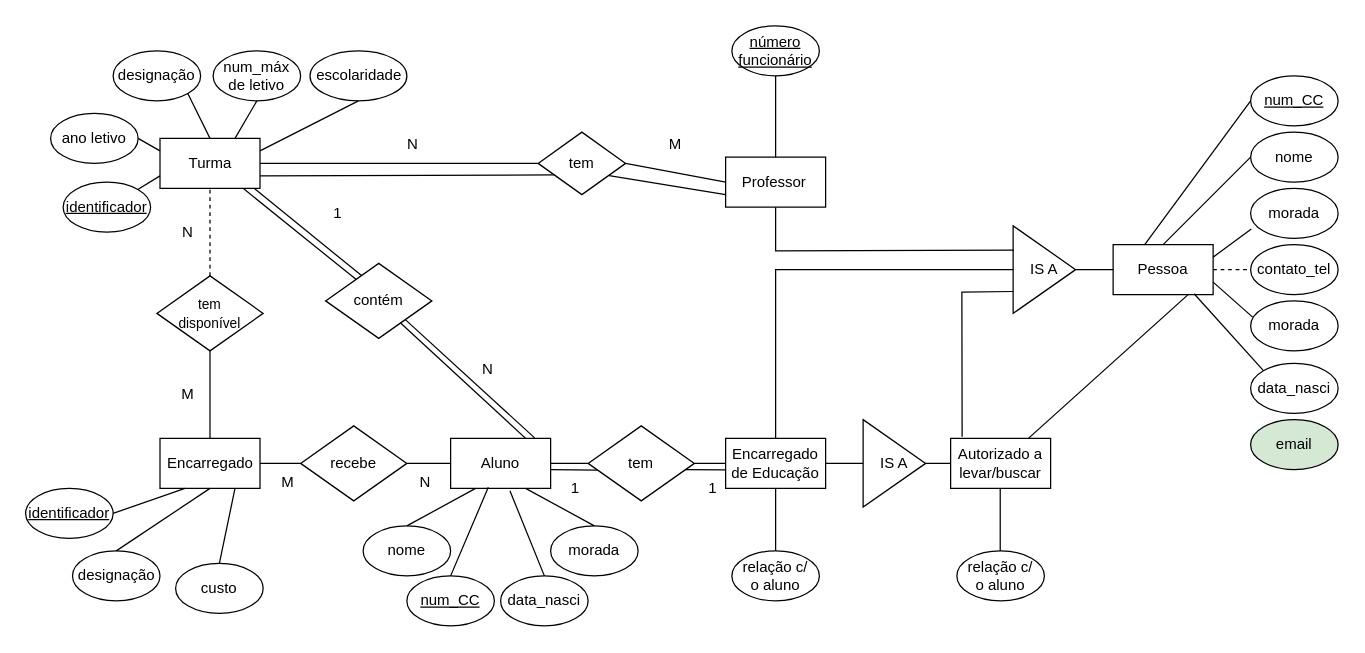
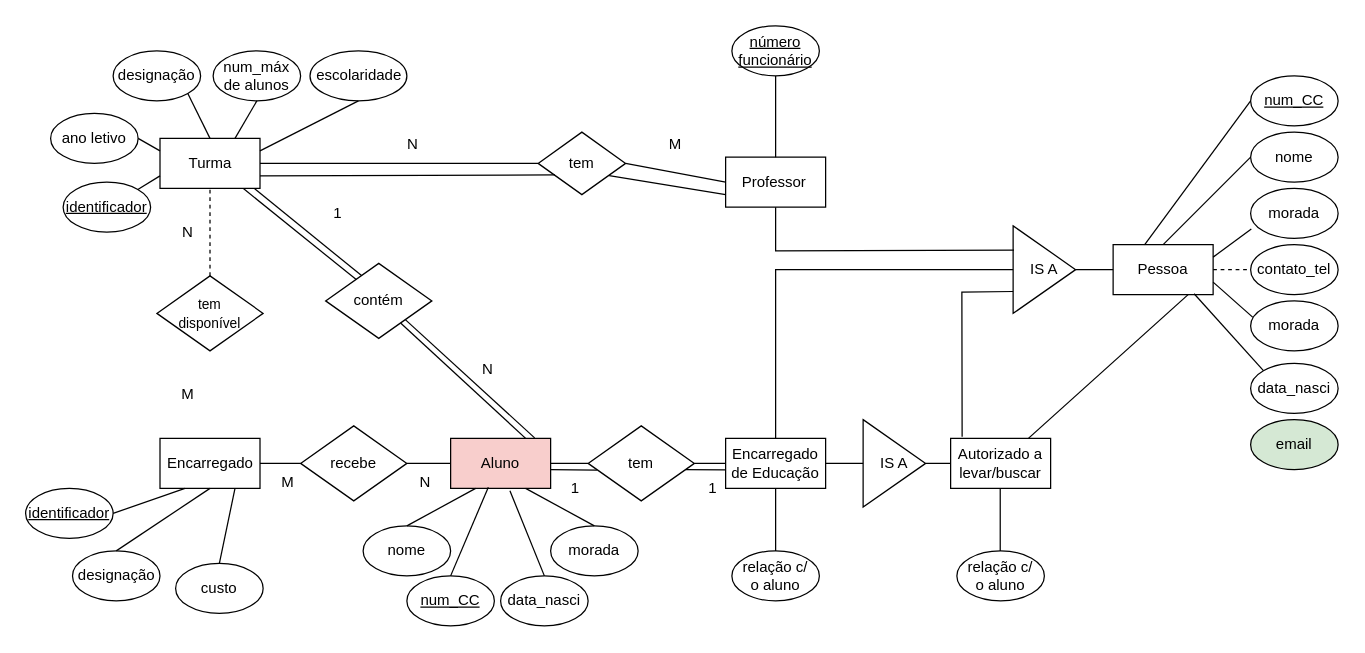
node "num_máx de letivo": label "num_máx de letivo" -> "num_máx de alunos"
edge "tem disponível" -- "Encarregado": removed
node "Aluno": fillcolor #ffffff -> #f8cecc
